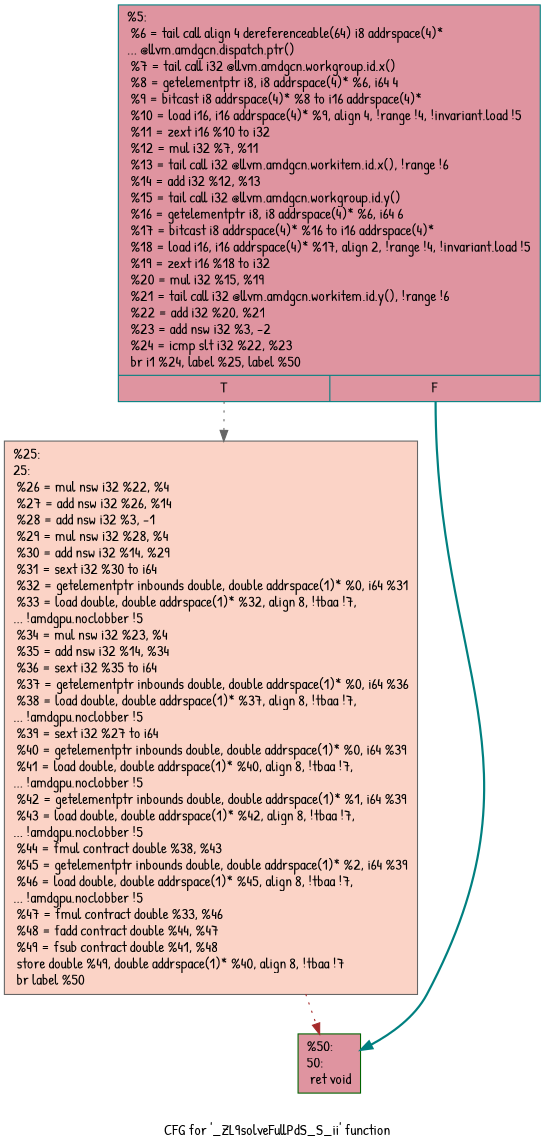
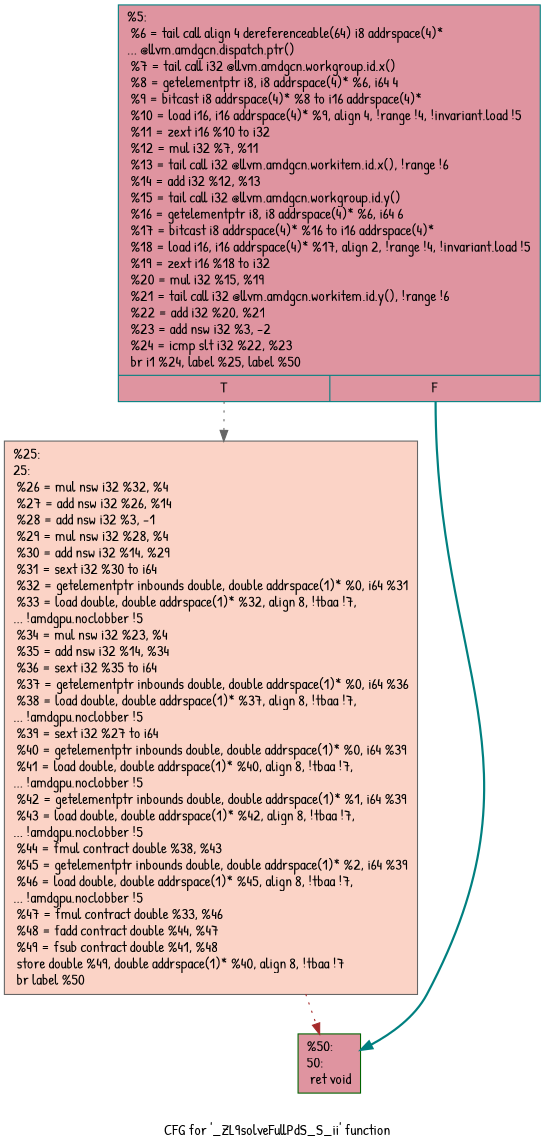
node "%25:": text "%26 = mul nsw i32 %22, %4" -> "%26 = mul nsw i32 %32, %4"
